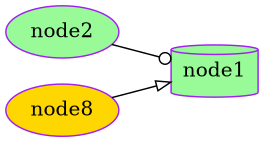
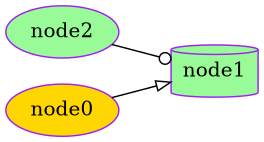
node "node8": label "node8" -> "node0"
